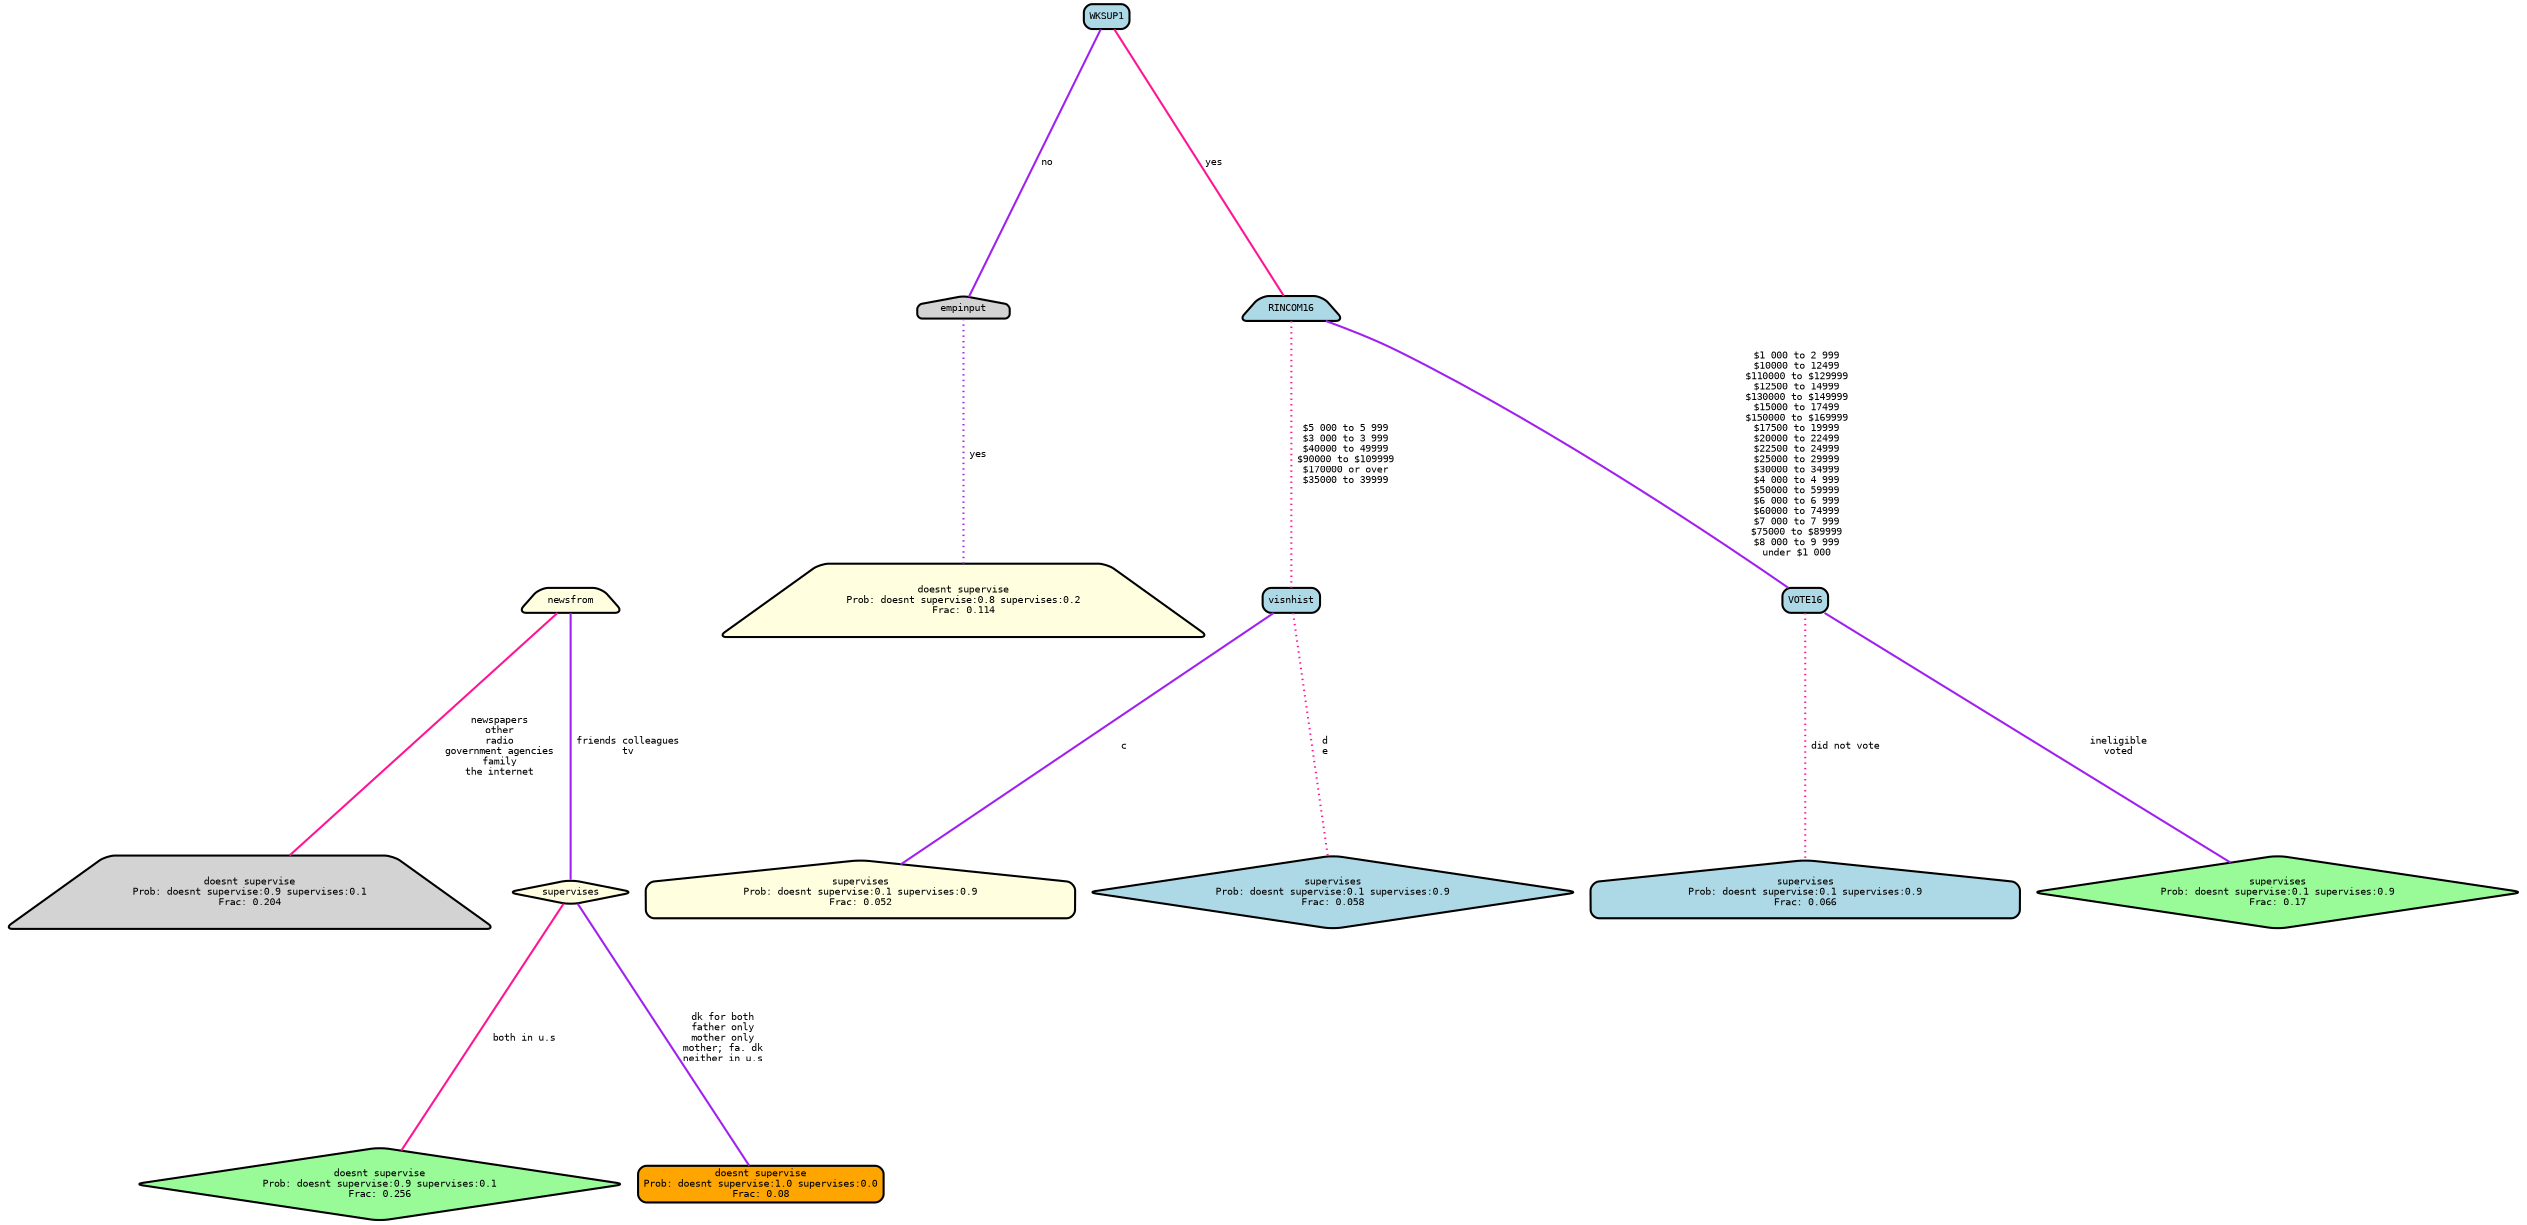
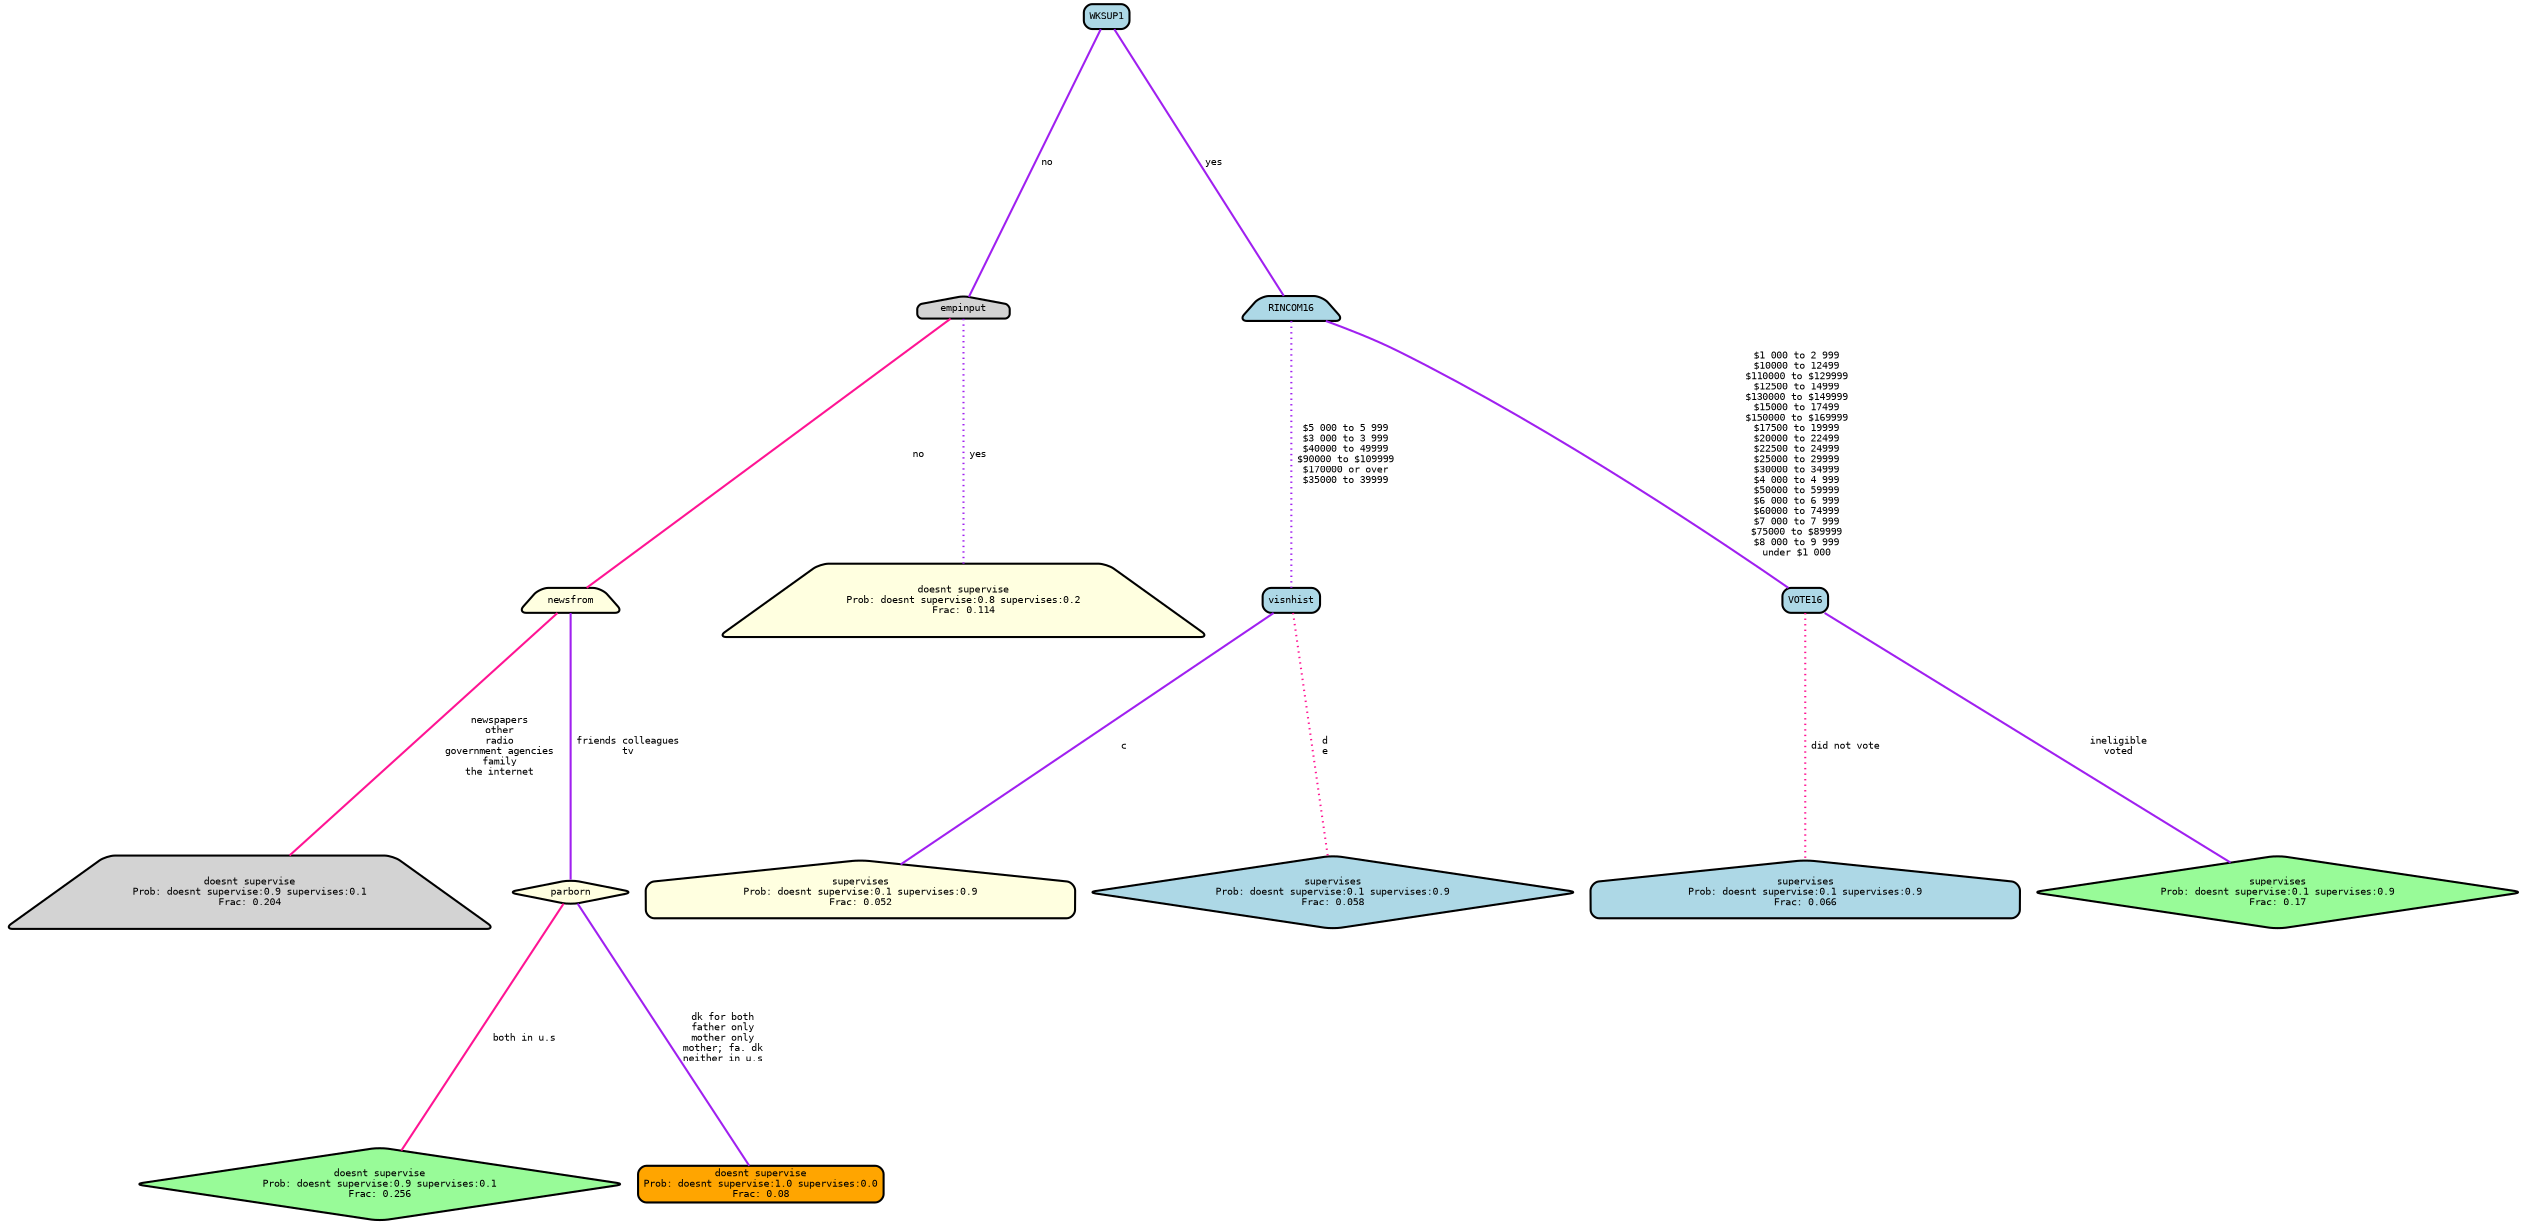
edge "WKSUP1" -- "RINCOM16": color deeppink -> purple
edge "empinput" -- "newsfrom": added, label "no"
edge "RINCOM16" -- "visnhist": color deeppink -> purple
node "supervises": label "supervises" -> "parborn"
